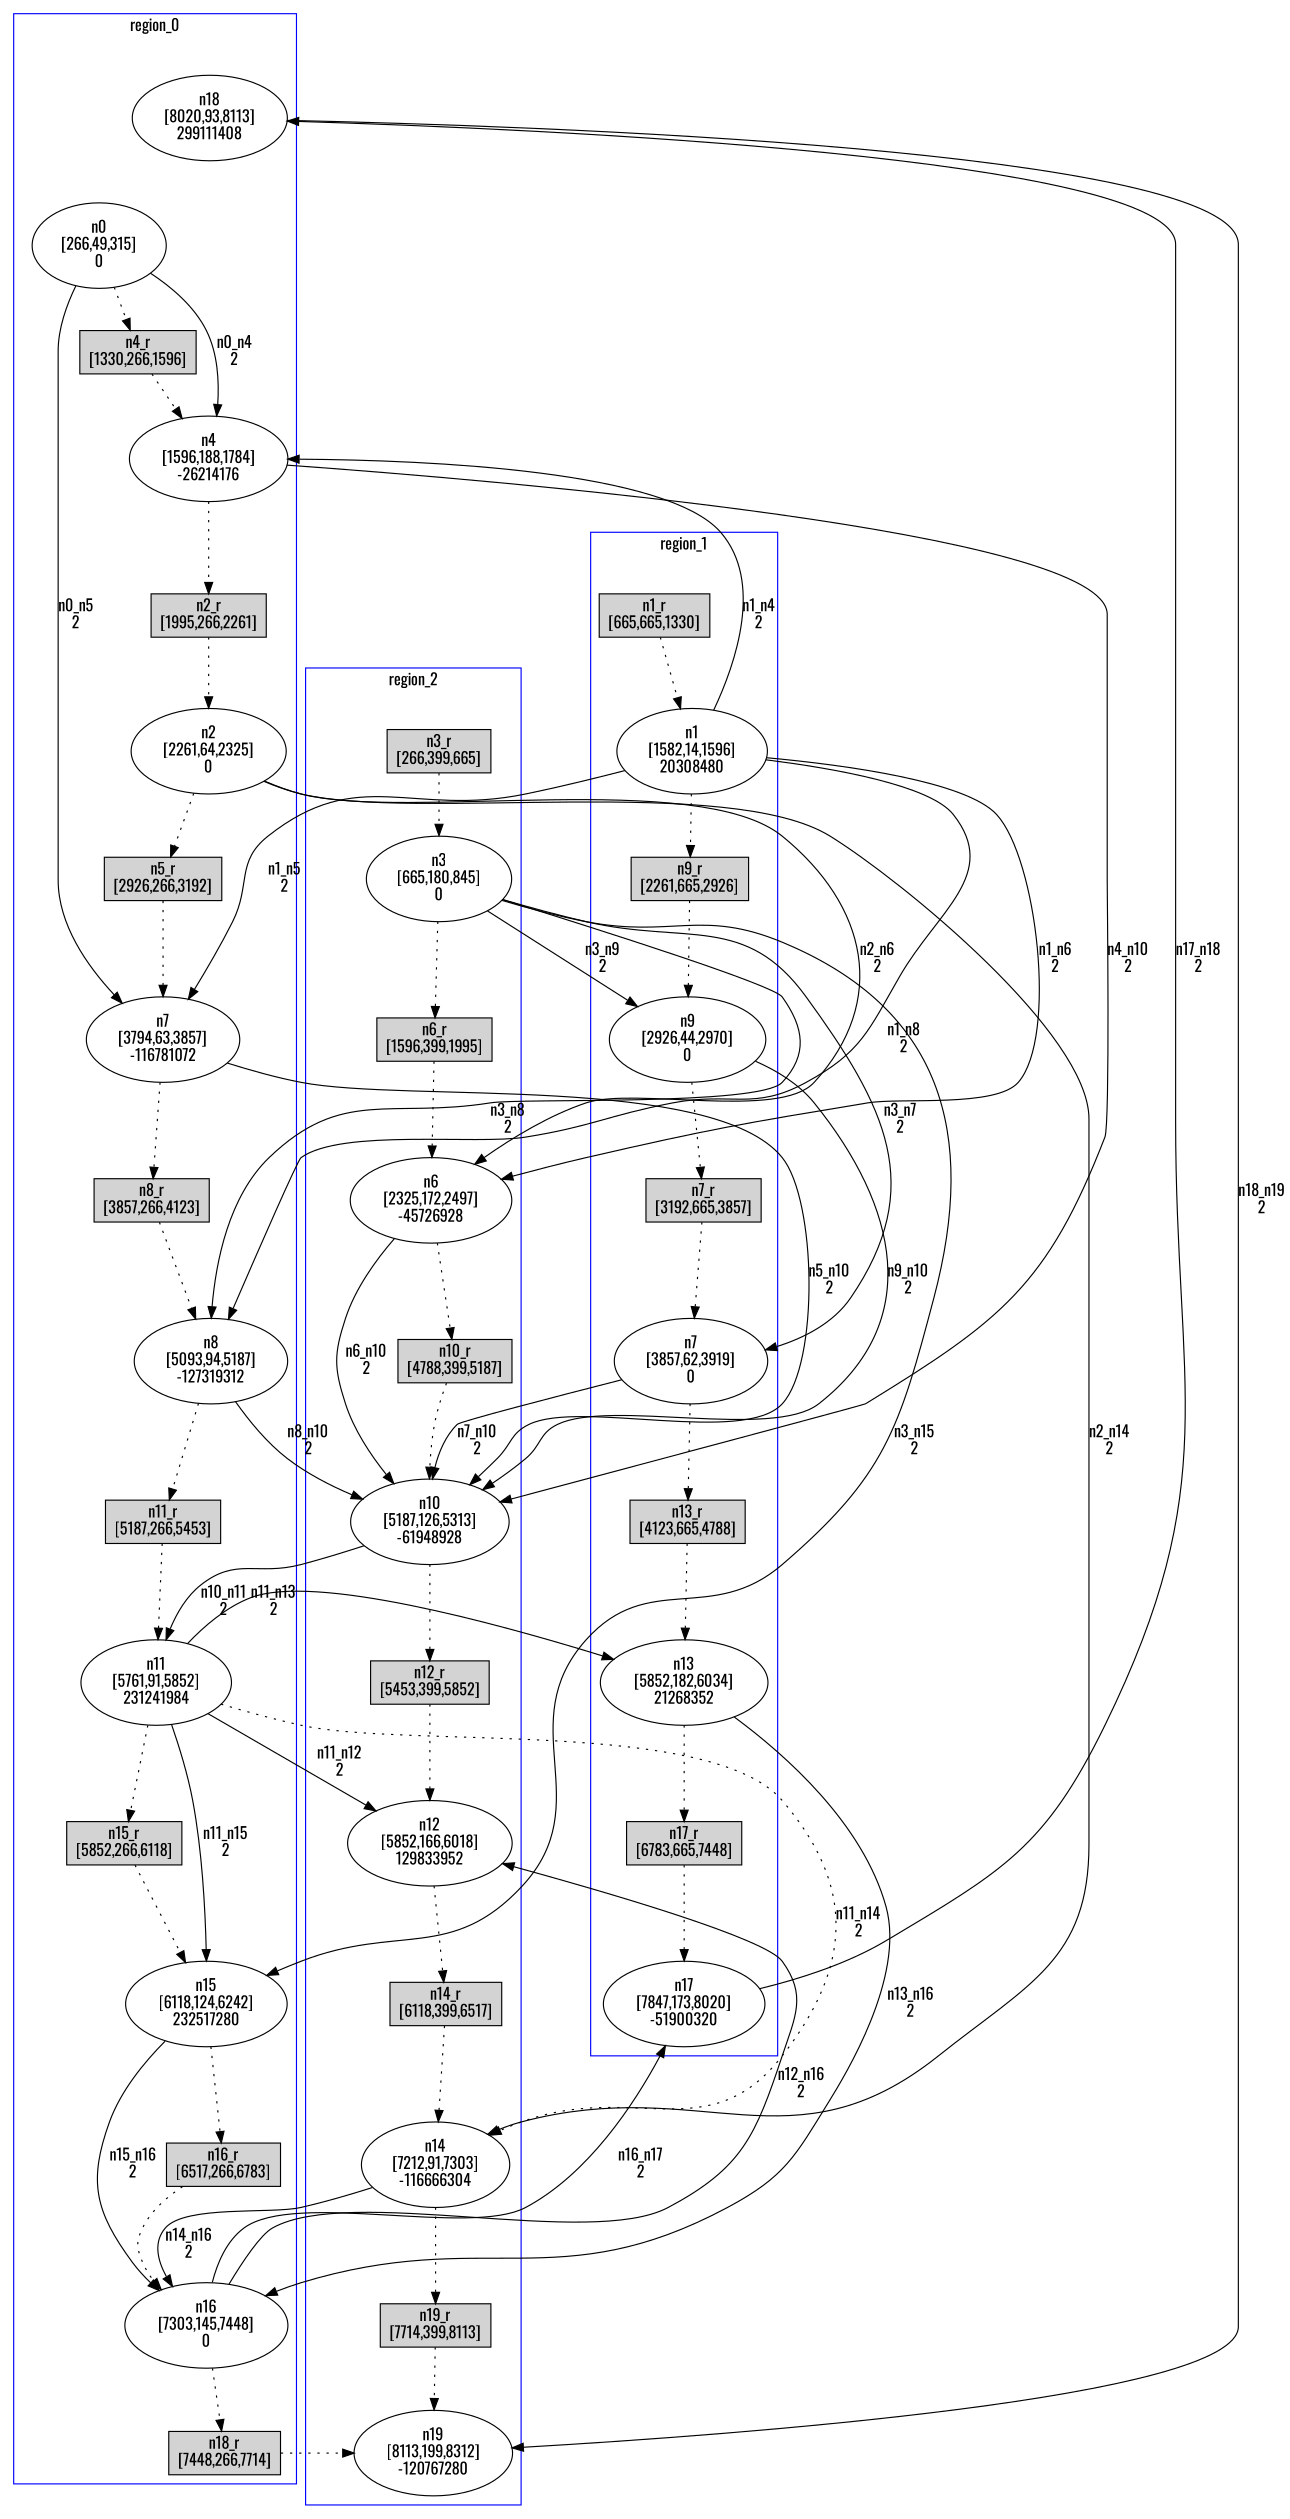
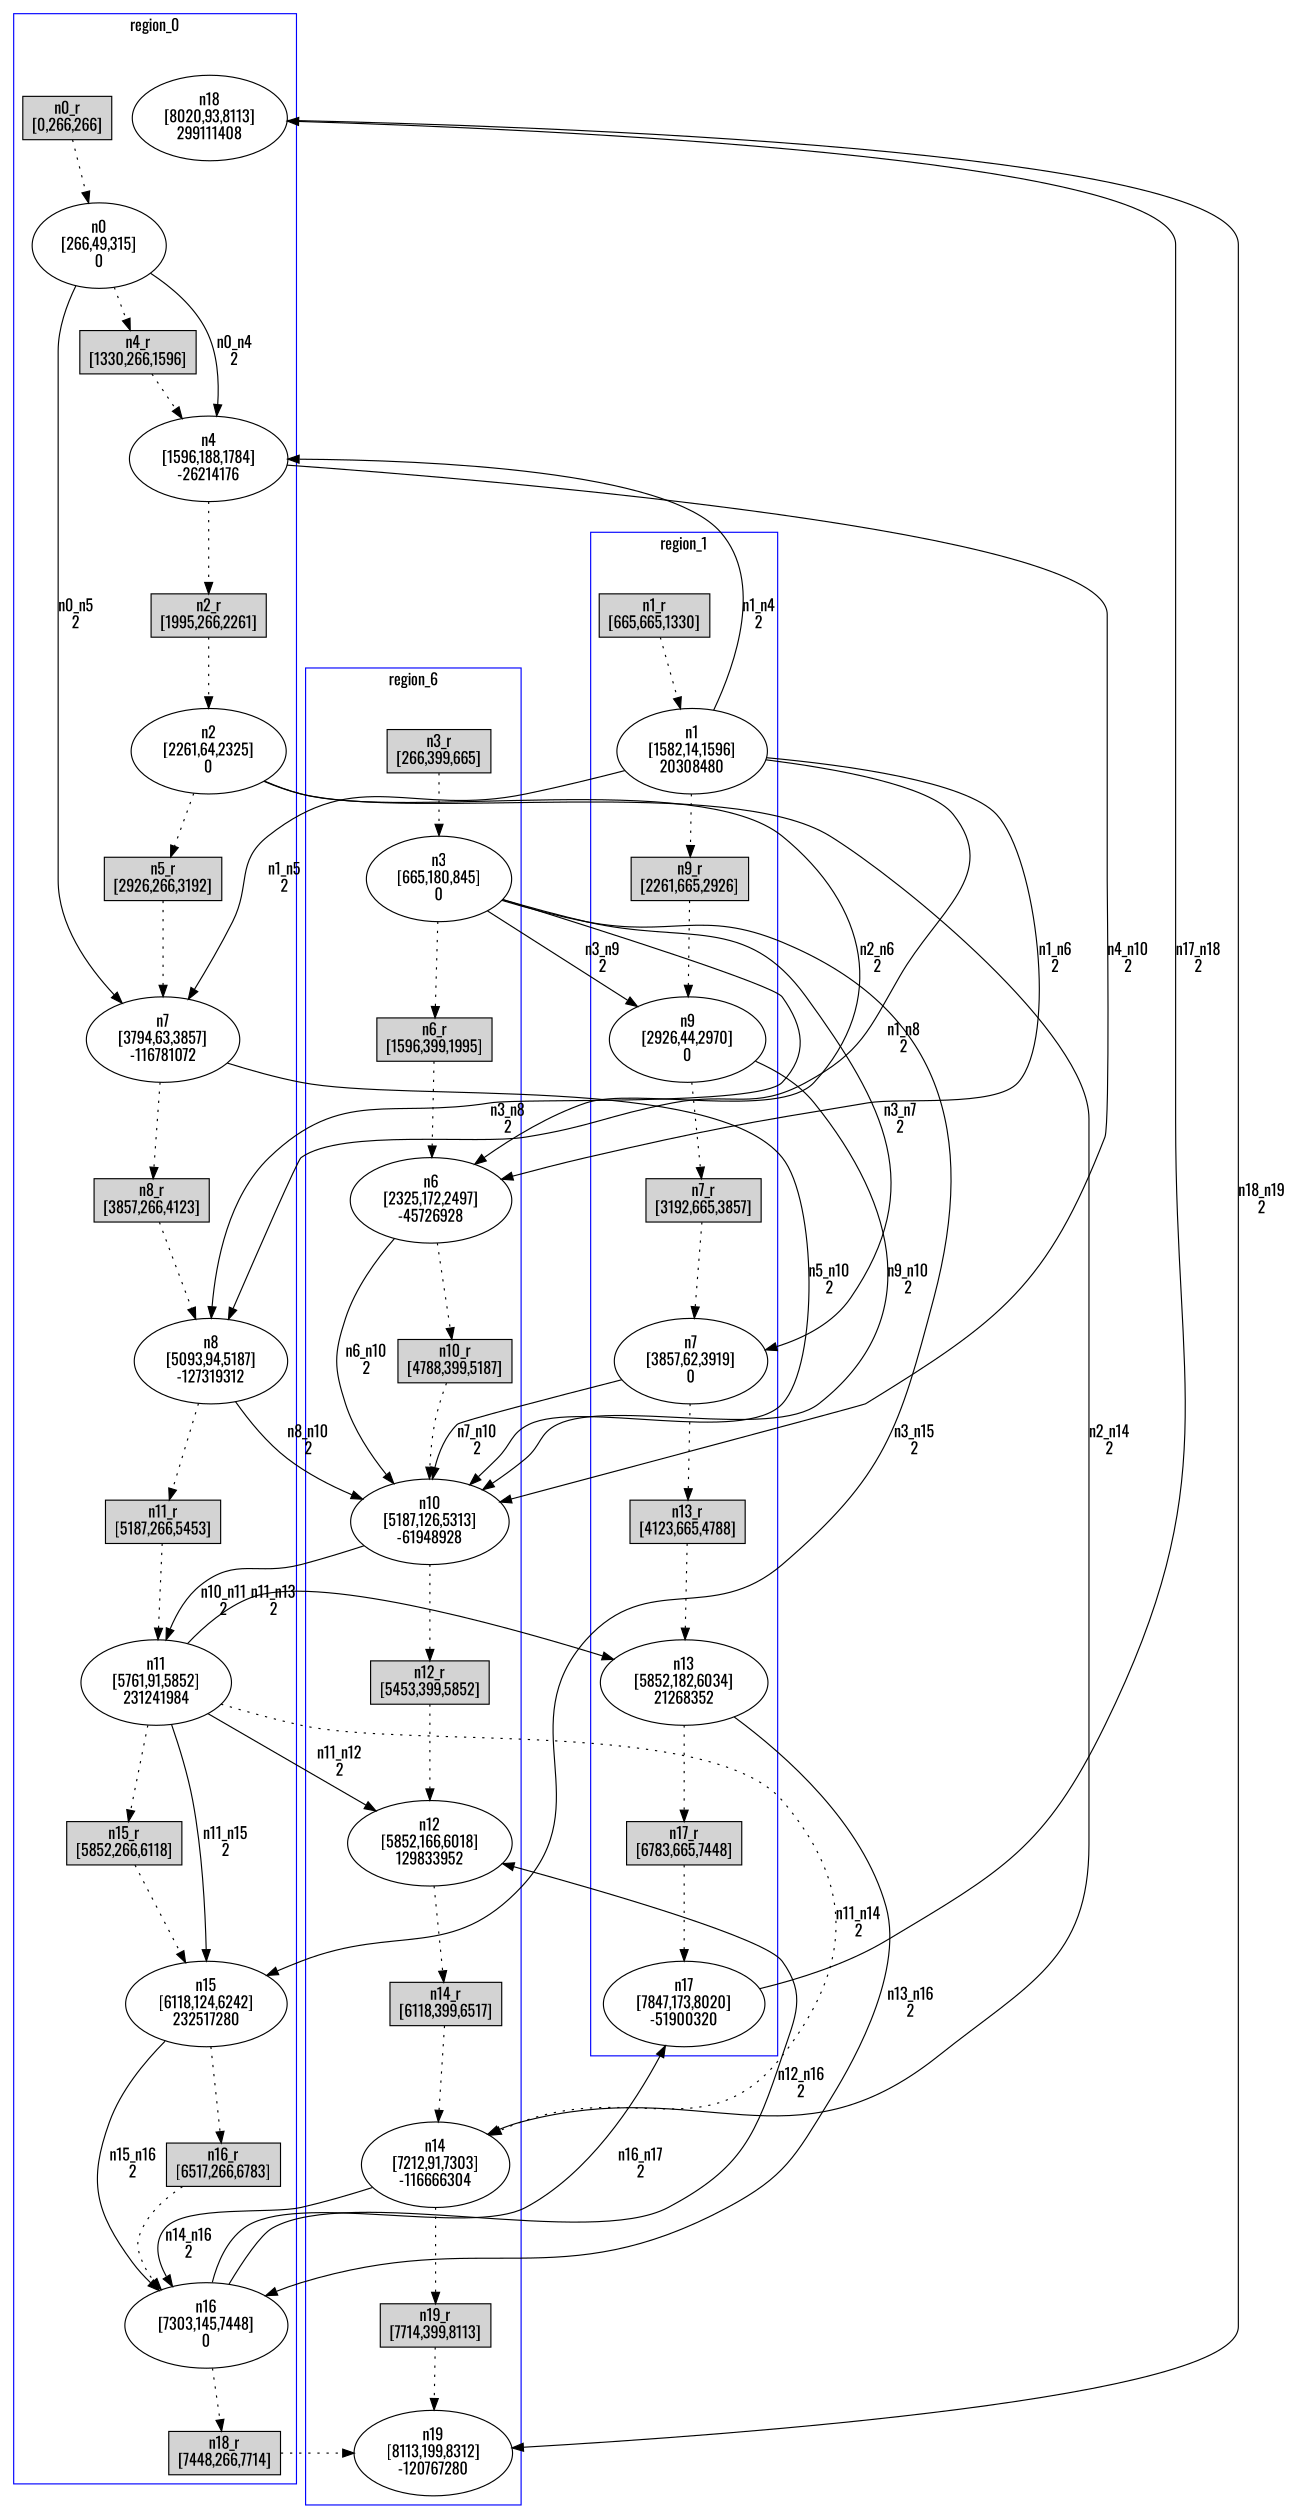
node "n0_r [0,266,266]": added
cluster "region_2": label "region_2" -> "region_6"
